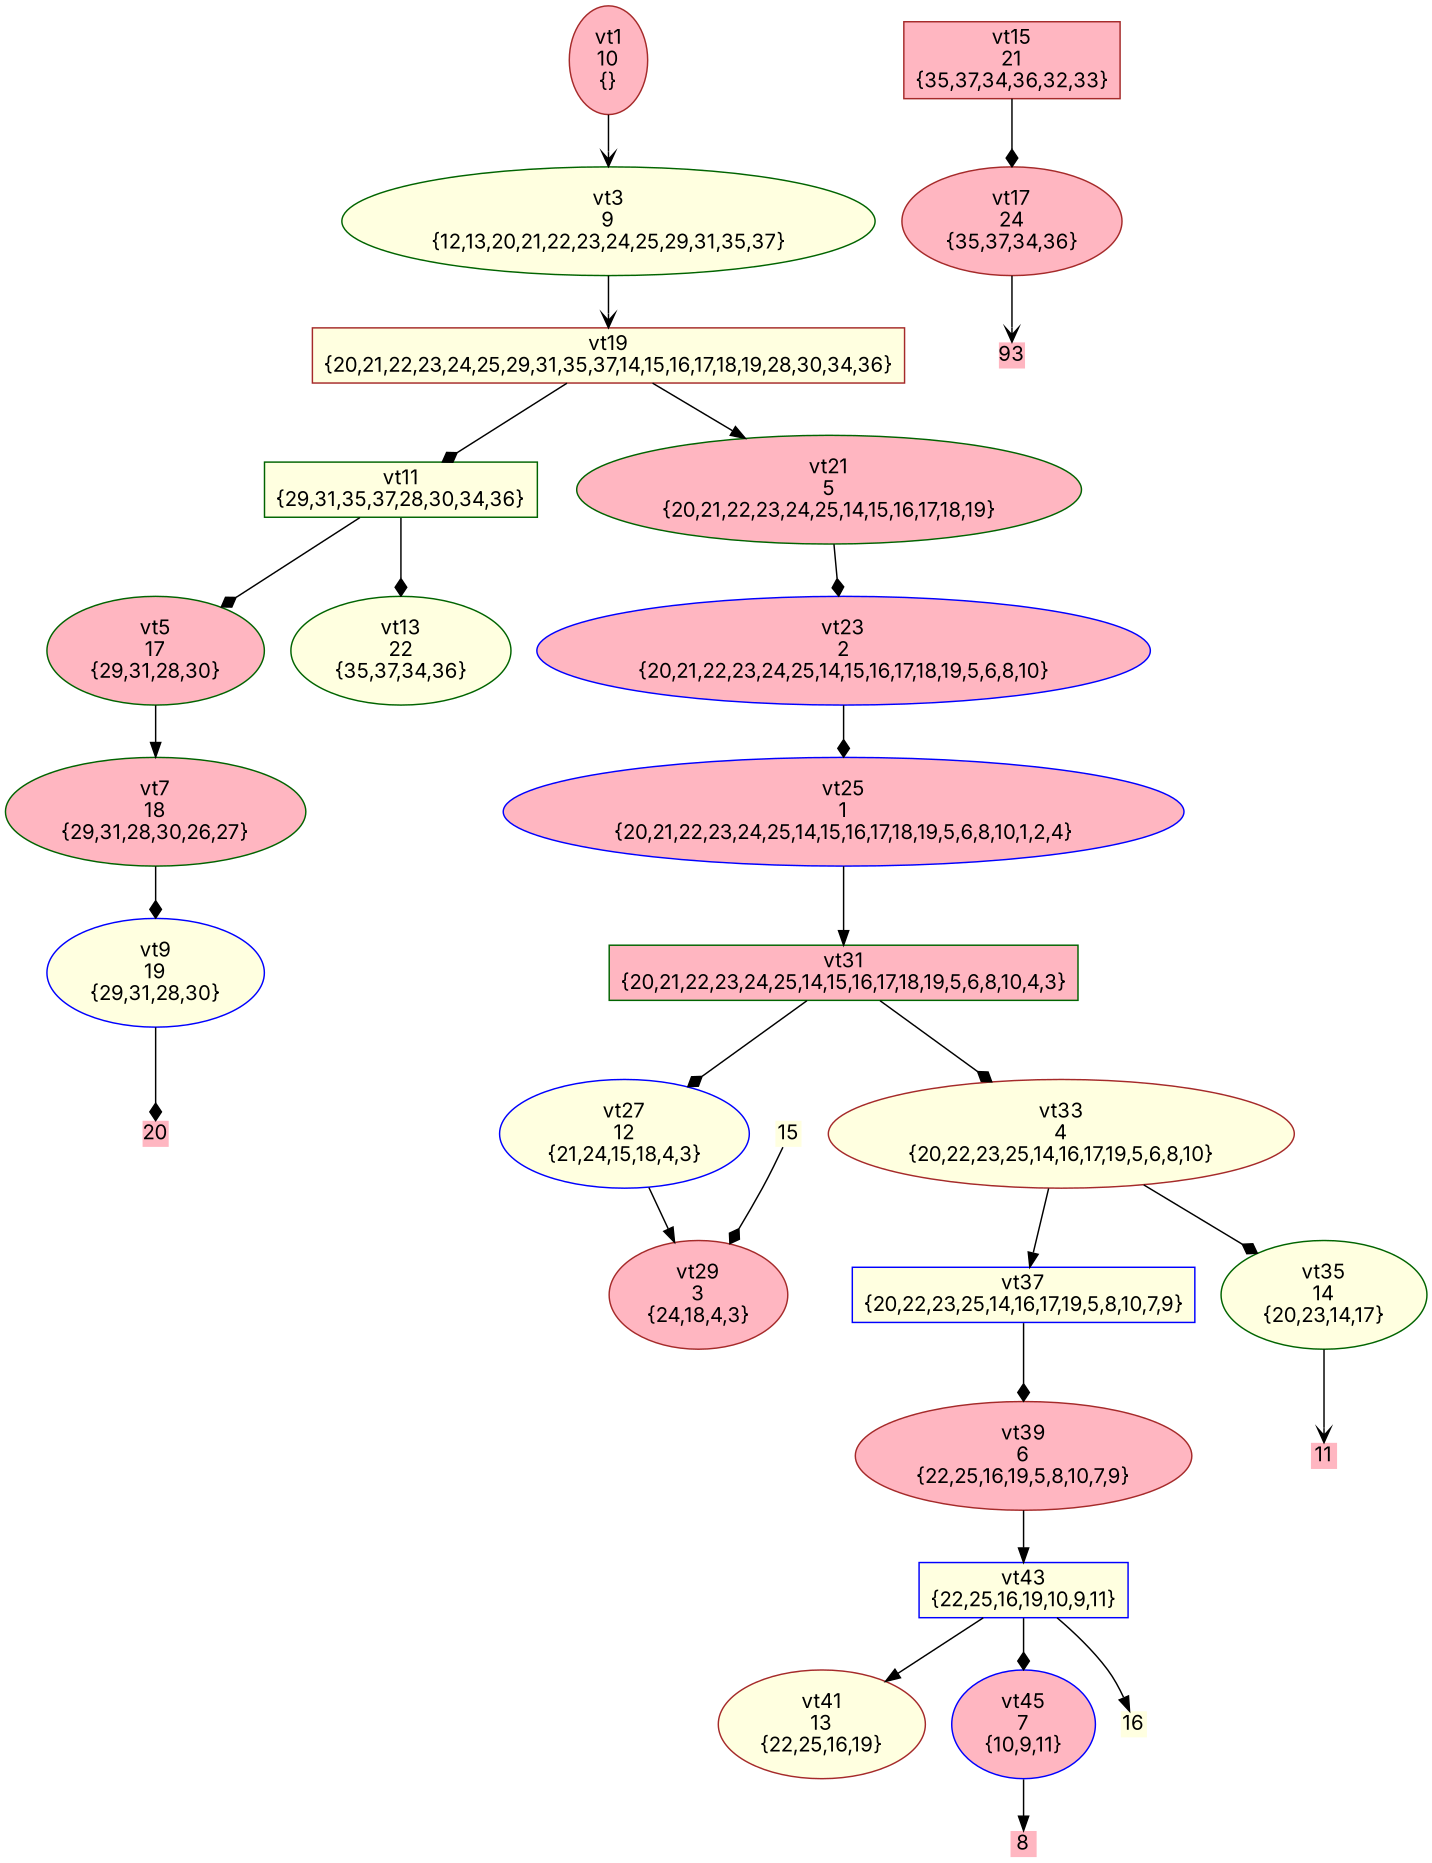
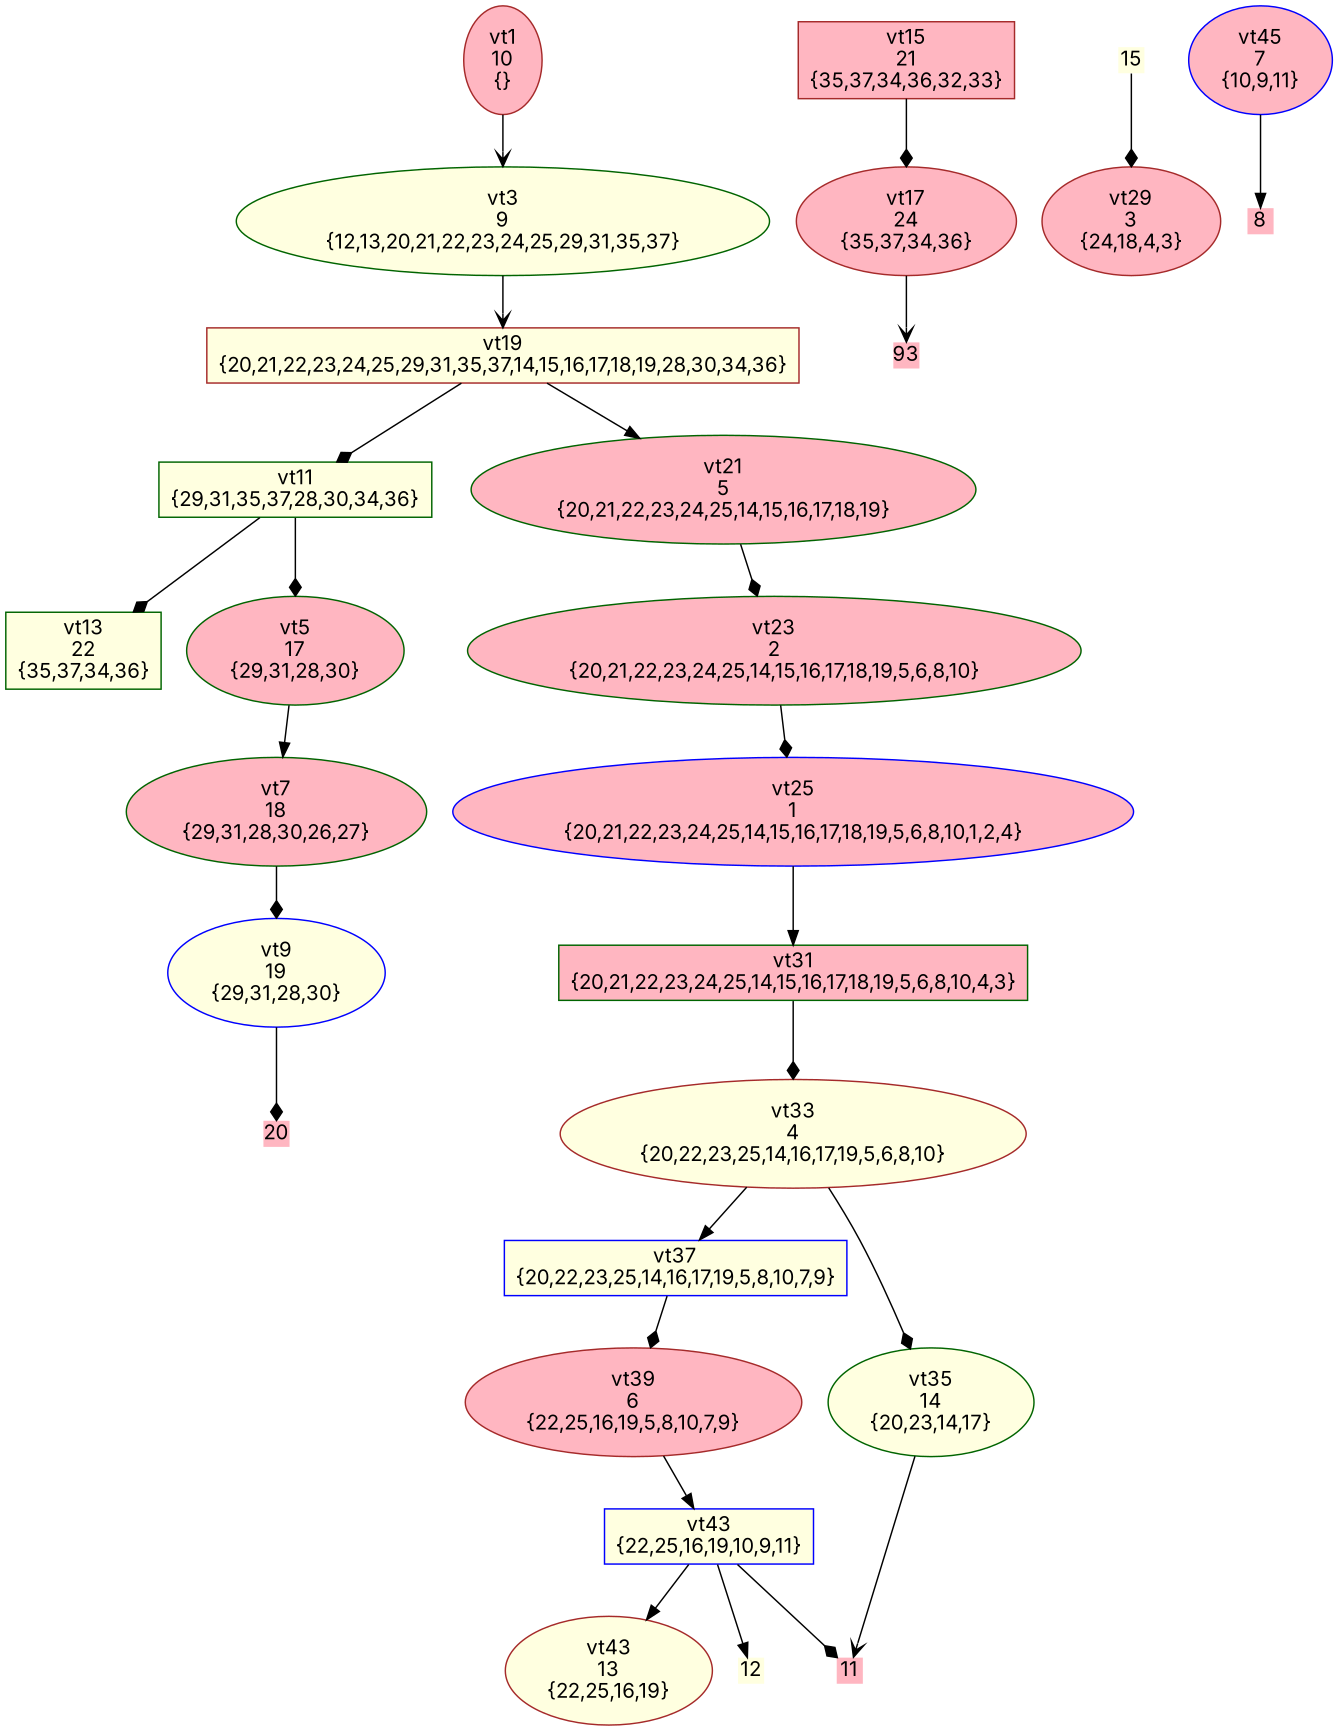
node "vt13 22 {35,37,34,36}": shape ellipse -> box
node "vt23 2 {20,21,22,23,24,25,14,15,16,17,18,19,5,6,8,10}": color blue -> darkgreen
node "vt27 12 {21,24,15,18,4,3}": removed
edge "vt43 {22,25,16,19,10,9,11}" -> "vt45 7 {10,9,11}": now "vt43 {22,25,16,19,10,9,11}" -> "11"
node "vt41 13 {22,25,16,19}": label "vt41 13 {22,25,16,19}" -> "vt43 13 {22,25,16,19}"
node "16": label "16" -> "12"
